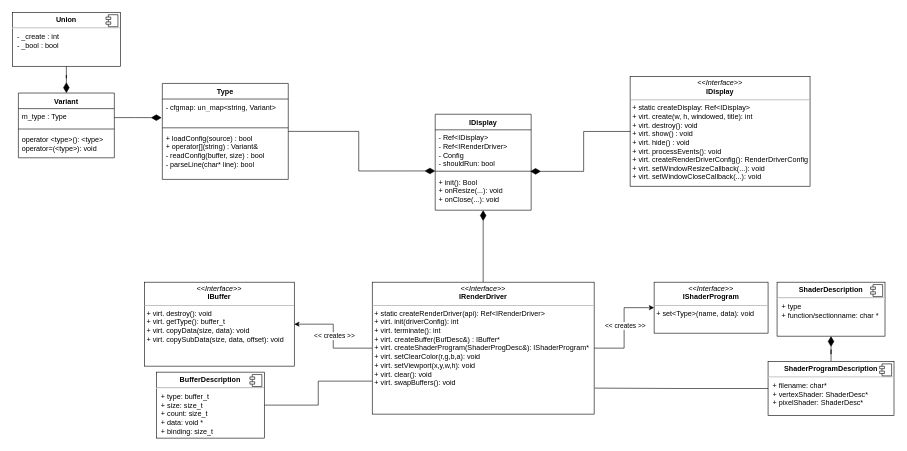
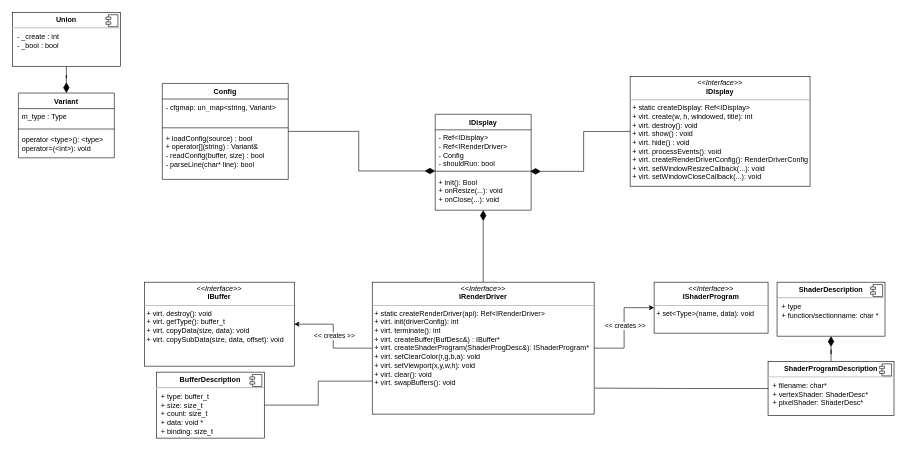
node "Type": label "Type" -> "Config"
edge "m_type : Type" -> "- cfgmap: un_map<string, Variant>": removed
node "operator <type>(): <type> operator=(<type>): void": label "operator <type>(): <type> operator=(<type>): void" -> "operator <type>(): <type> operator=(<int>): void"
